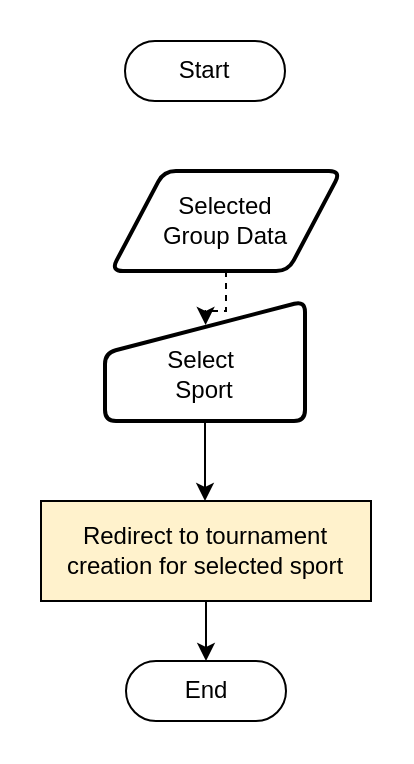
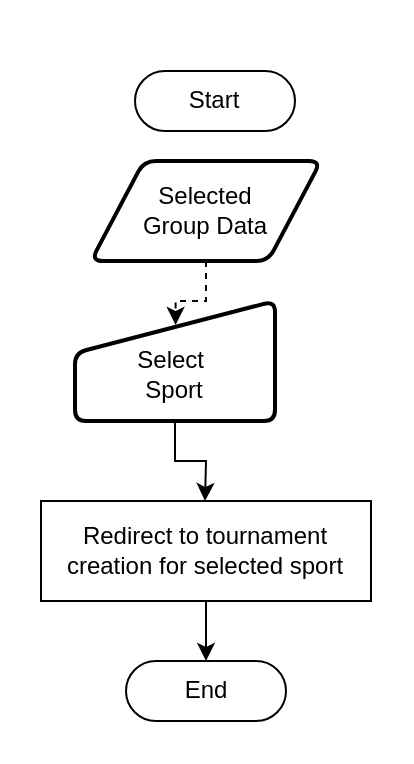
node "Start": moved (205, 71) -> (215, 101)
node "Selected Group Data": moved (226, 221) -> (206, 211)
node "Select Sport": moved (205, 361) -> (175, 361)
node "Redirect to tournament creation for selected sport": fillcolor #fff2cc -> #ffffff
